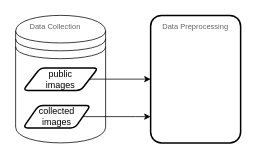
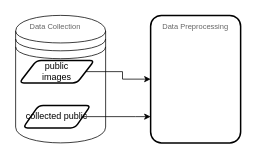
node "public images": moved (60, 79) -> (57, 72)
node "collected images": label "collected images" -> "collected public"
